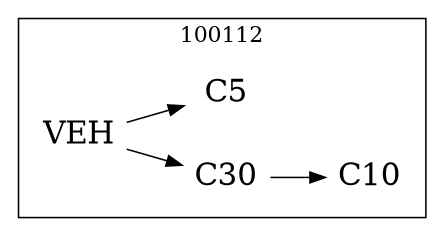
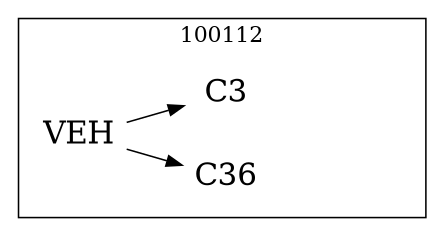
node "C5": label "C5" -> "C3"
node "C30": label "C30" -> "C36"
node "C10": removed
